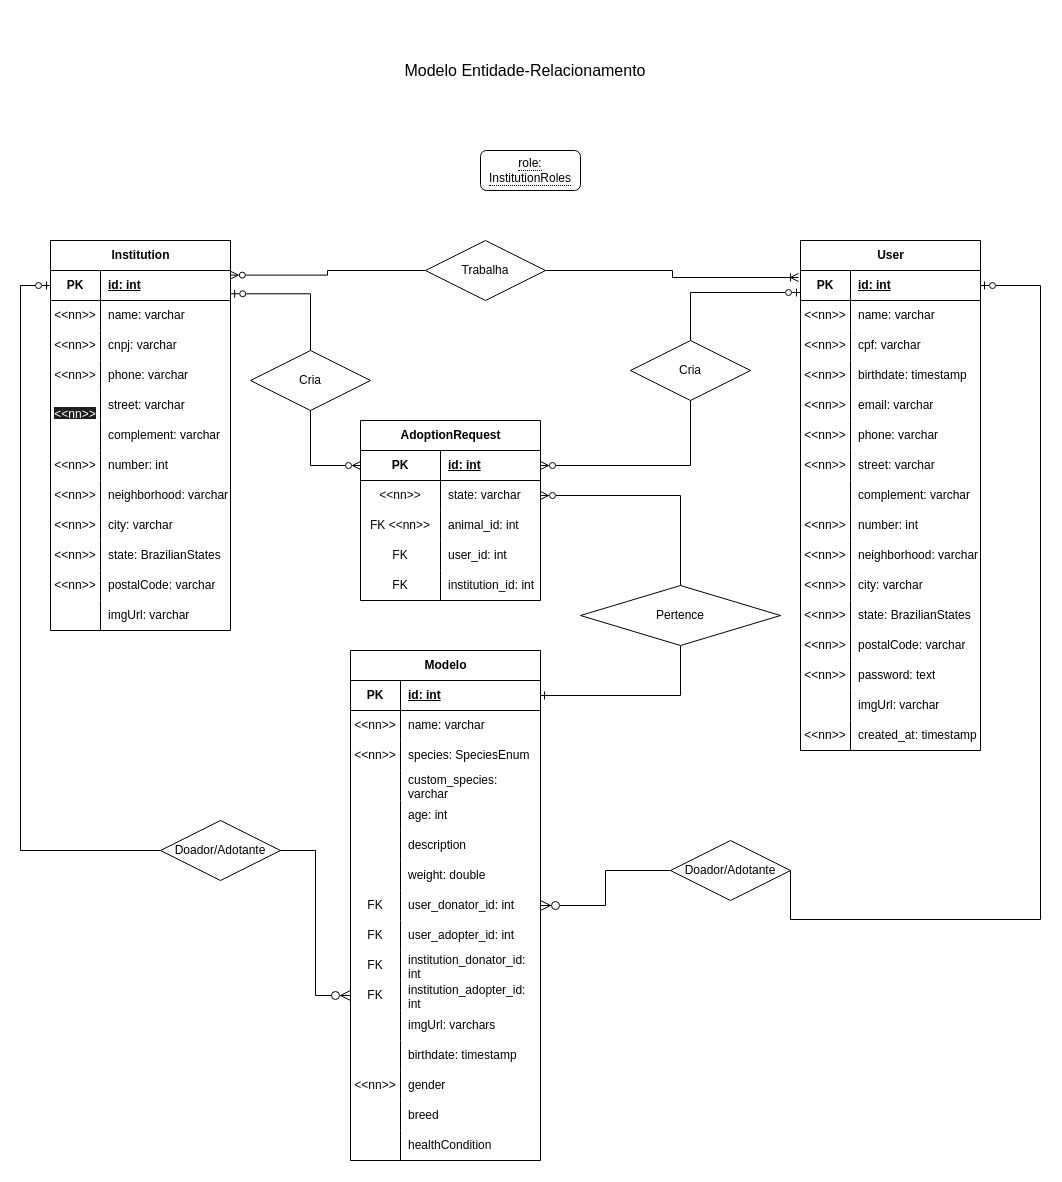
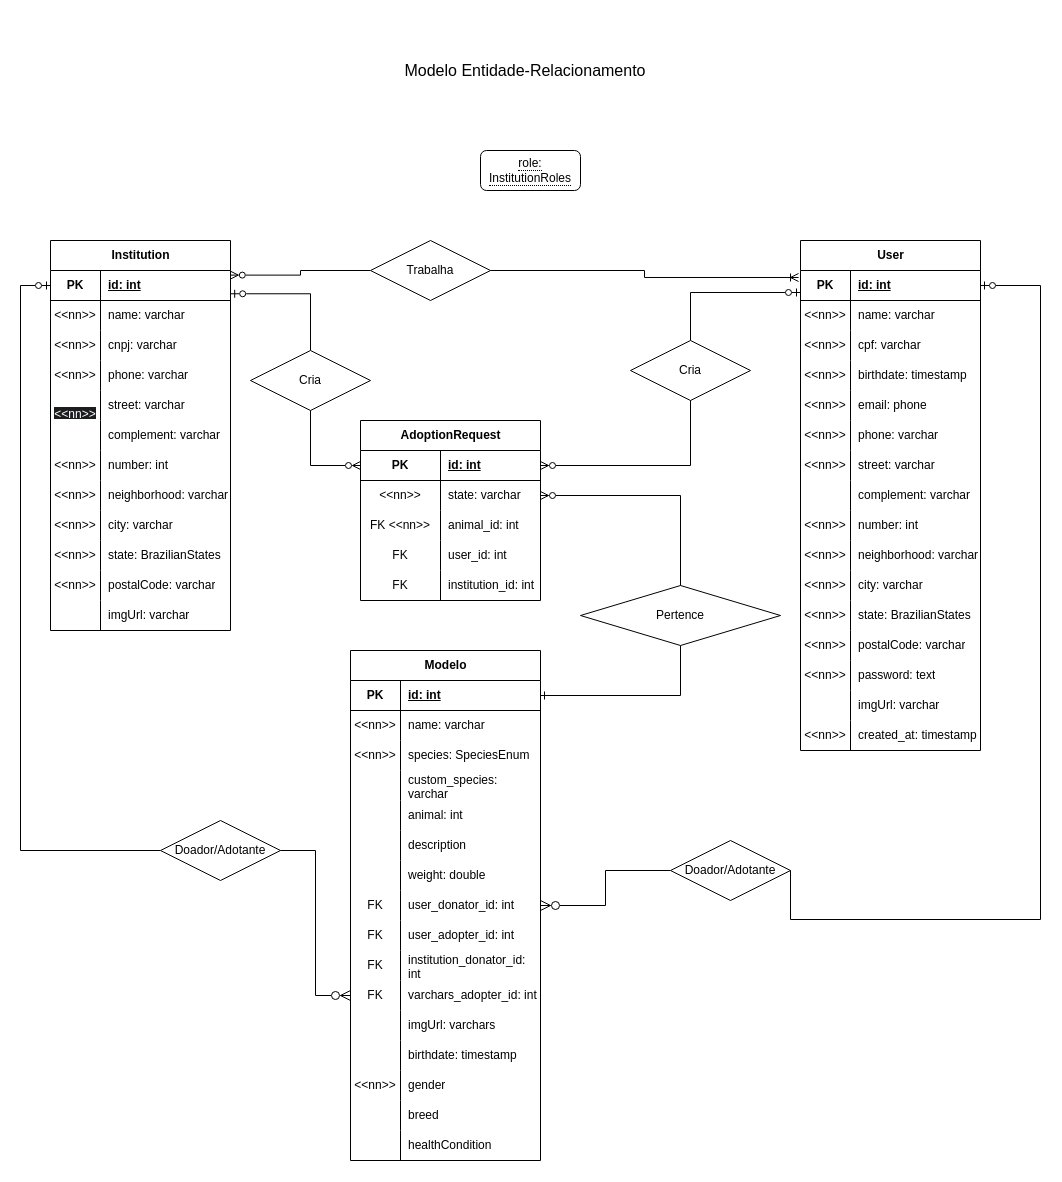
node "Trabalha": moved (486, 271) -> (431, 271)
node "email: varchar": label "email: varchar" -> "email: phone"
node "age: int": label "age: int" -> "animal: int"
node "institution_adopter_id: int": label "institution_adopter_id: int" -> "varchars_adopter_id: int"
